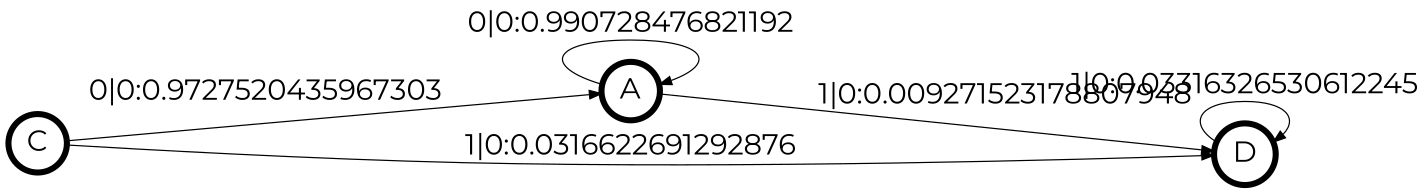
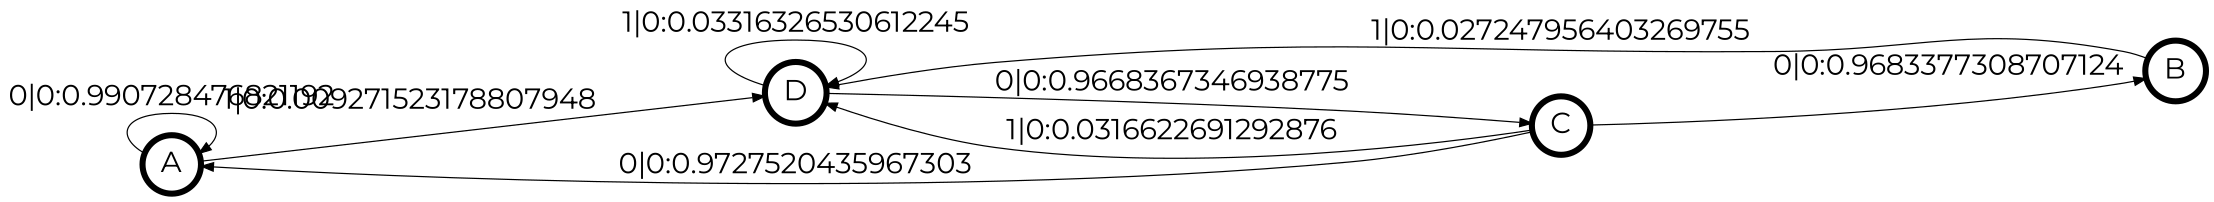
node "B": added
edge "D" -> "C": added, label "0|0:0.9668367346938775"
